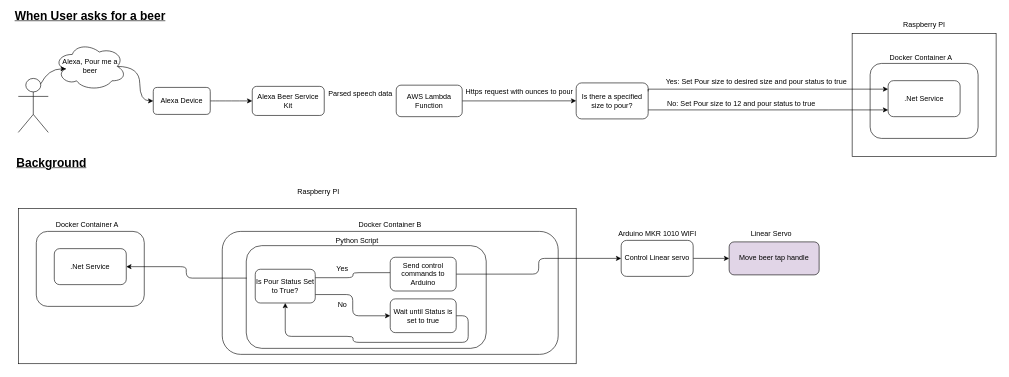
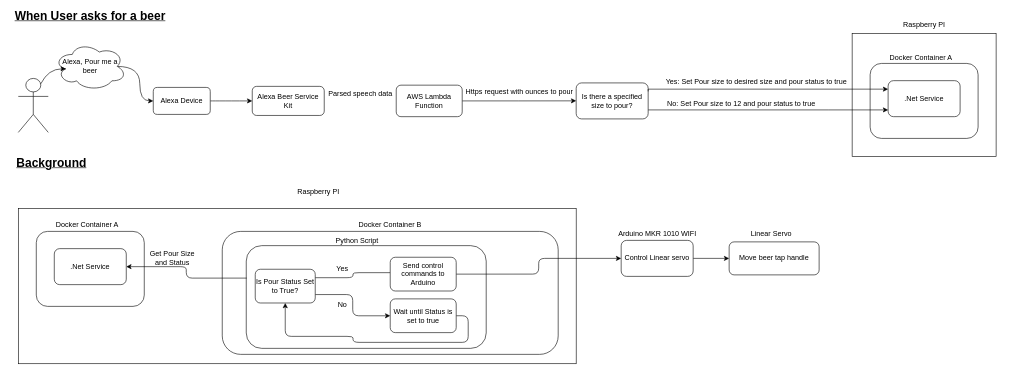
node "Get Pour Size and Status": added
node "Move beer tap handle": fillcolor #e1d5e7 -> #ffffff
